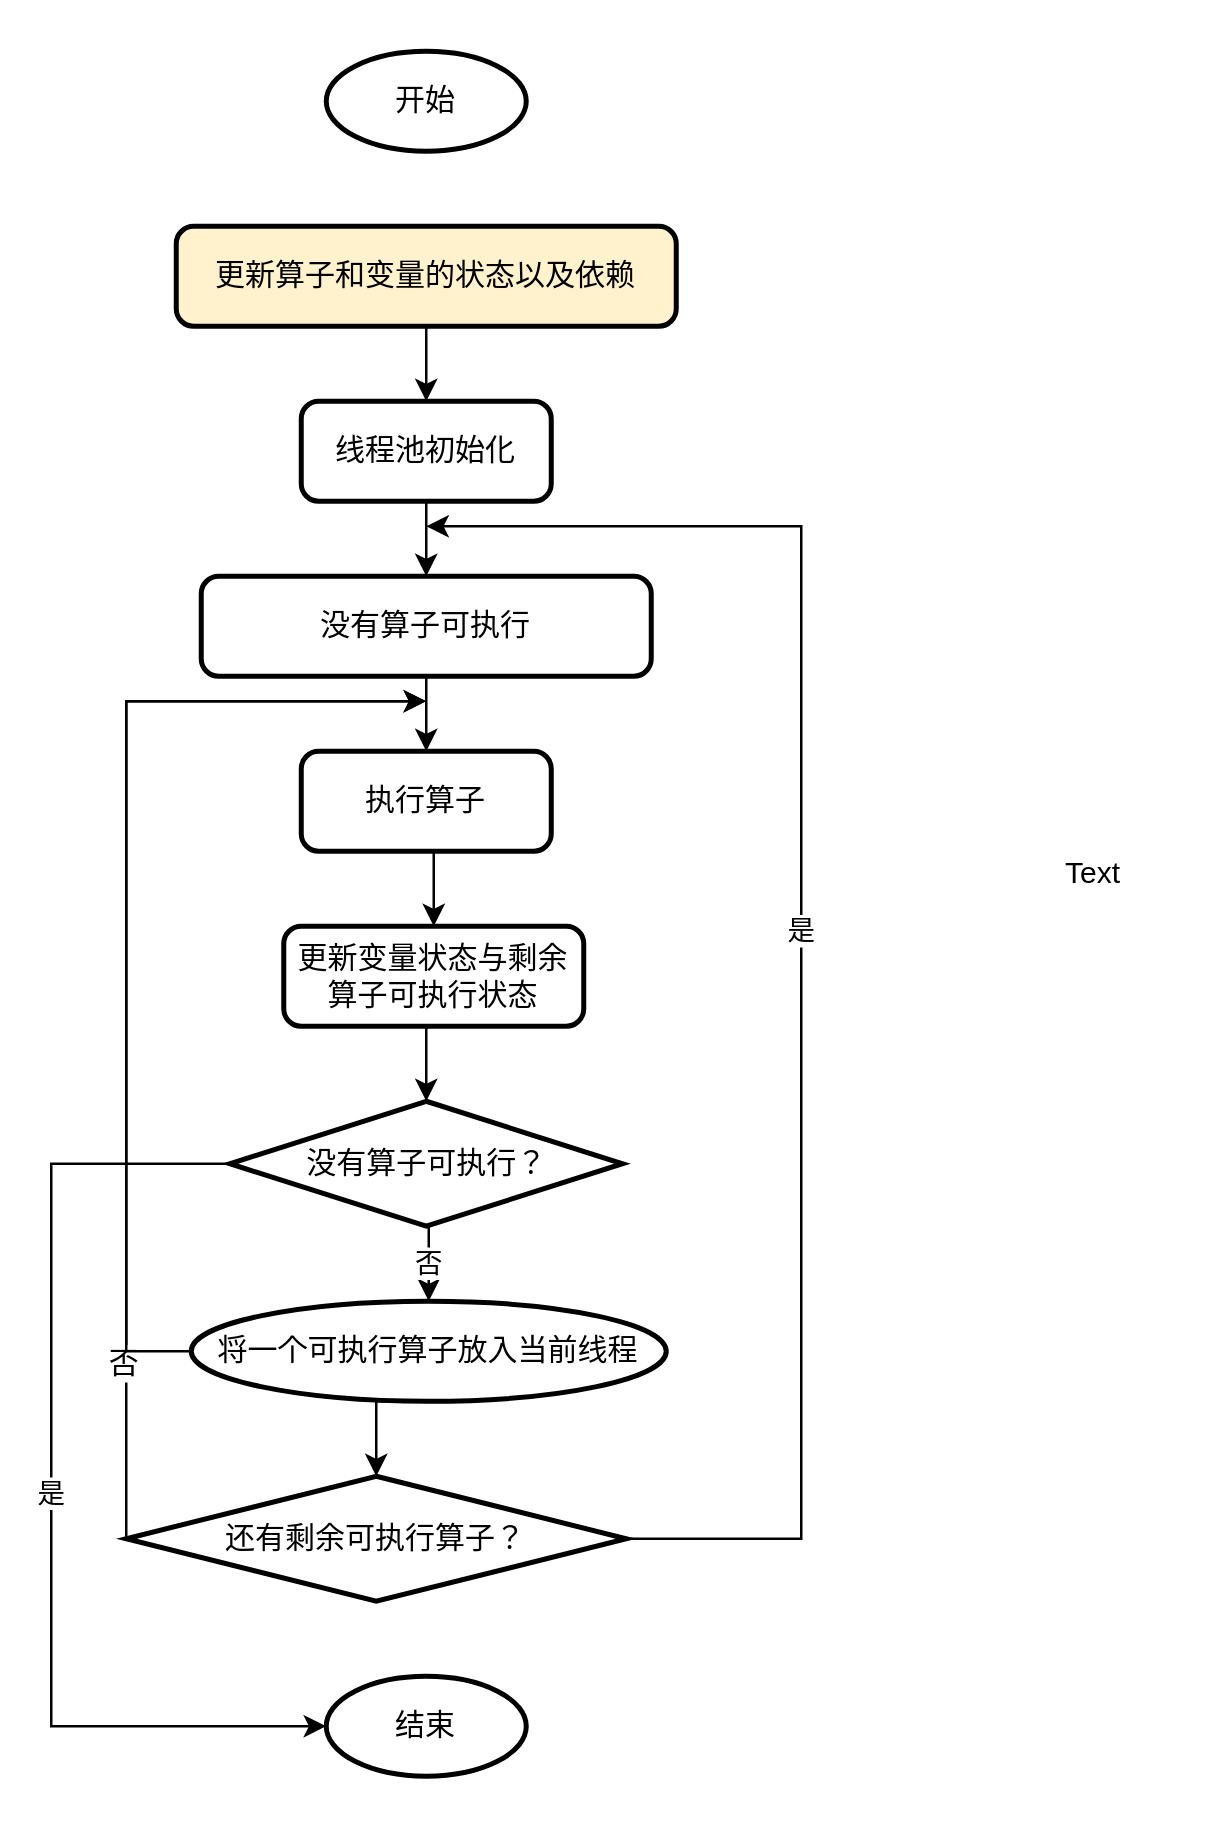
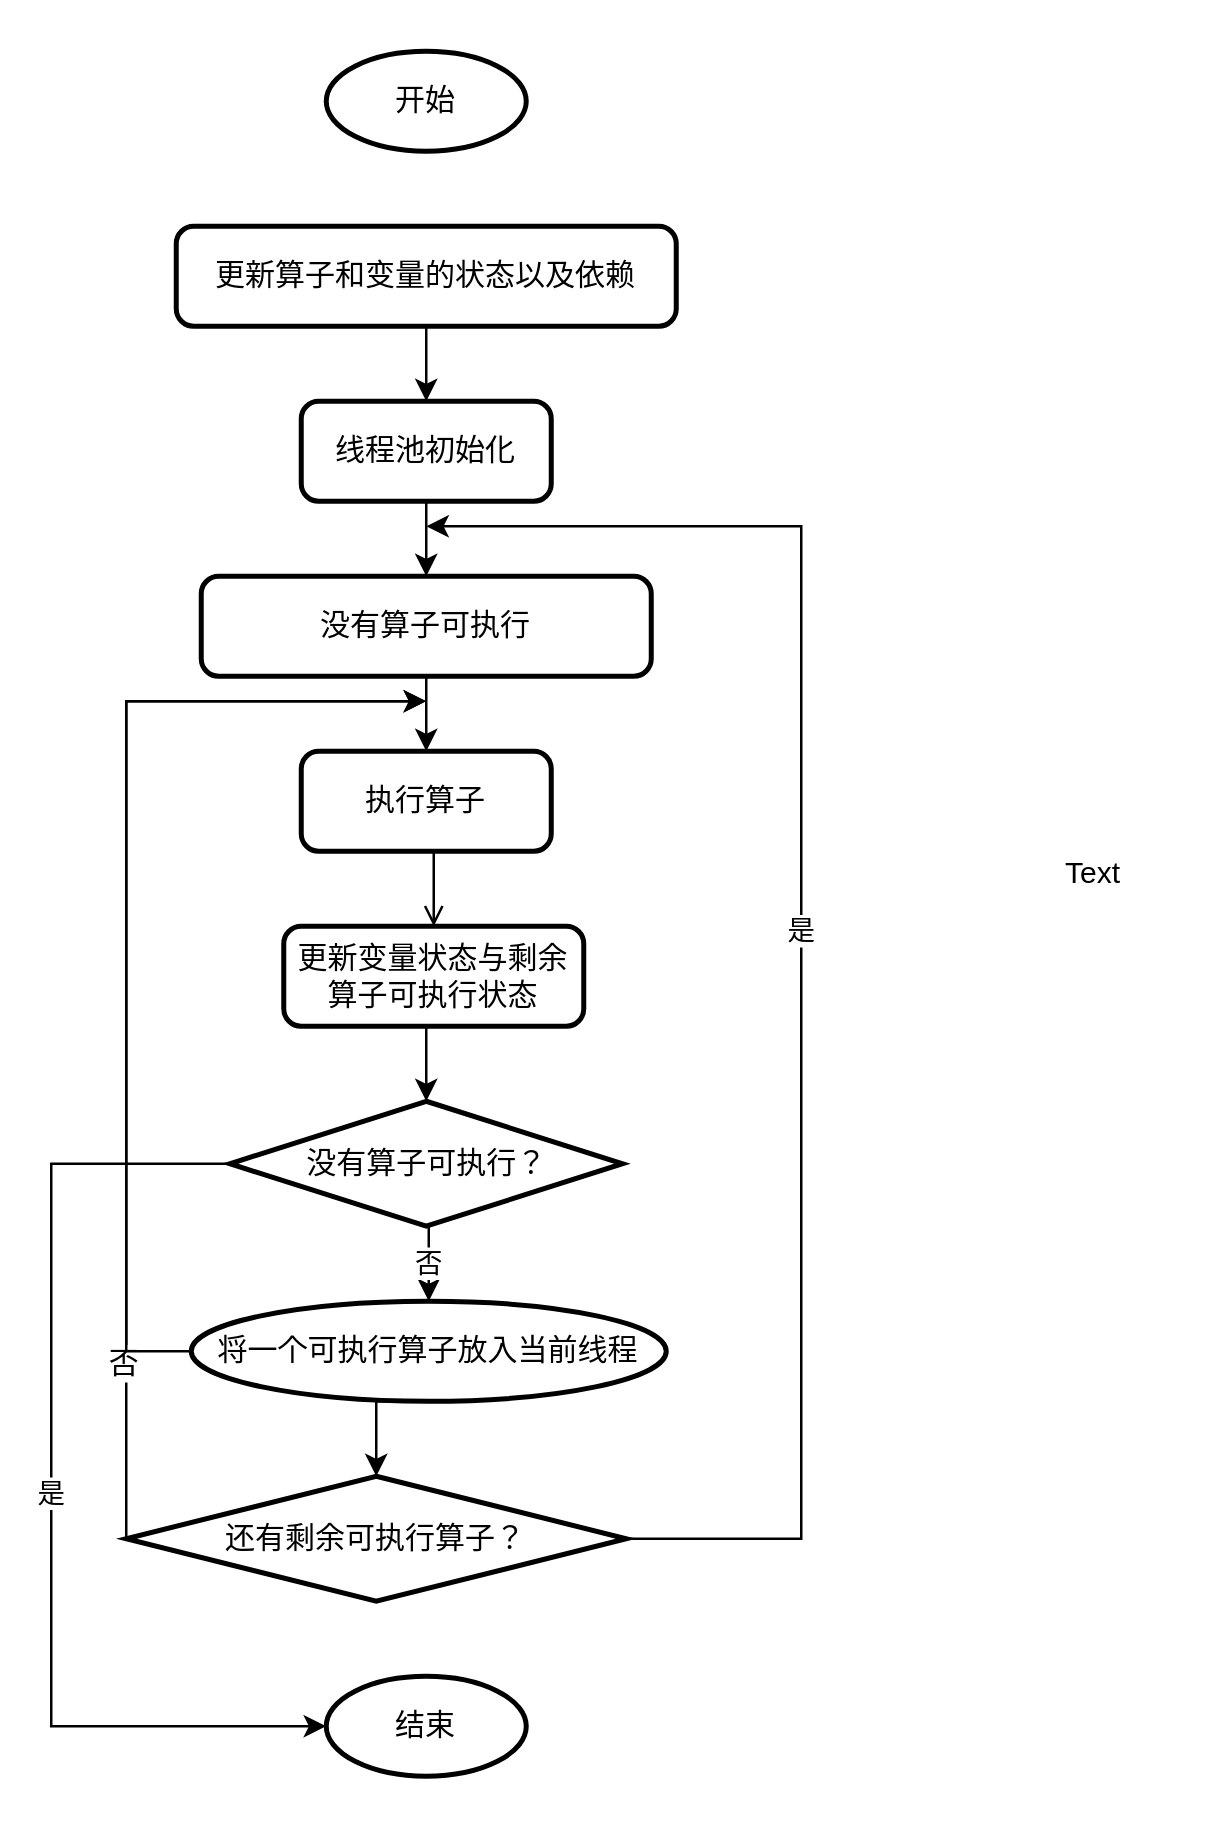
node "更新算子和变量的状态以及依赖": fillcolor #fff2cc -> #ffffff
edge "执行算子" -> "更新变量状态与剩余算子可执行状态": arrowhead classic -> open
